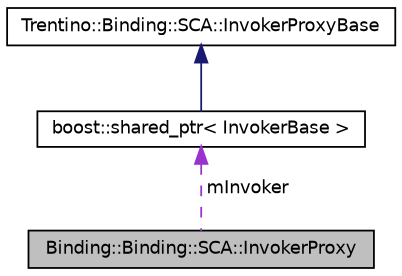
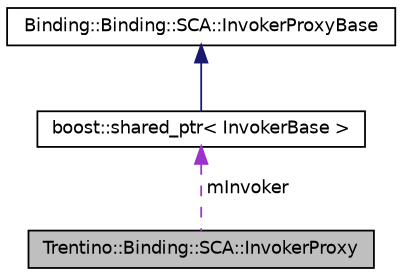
node "Trentino::Binding::SCA::InvokerProxyBase": label "Trentino::Binding::SCA::InvokerProxyBase" -> "Binding::Binding::SCA::InvokerProxyBase"
node "Binding::Binding::SCA::InvokerProxy": label "Binding::Binding::SCA::InvokerProxy" -> "Trentino::Binding::SCA::InvokerProxy"
